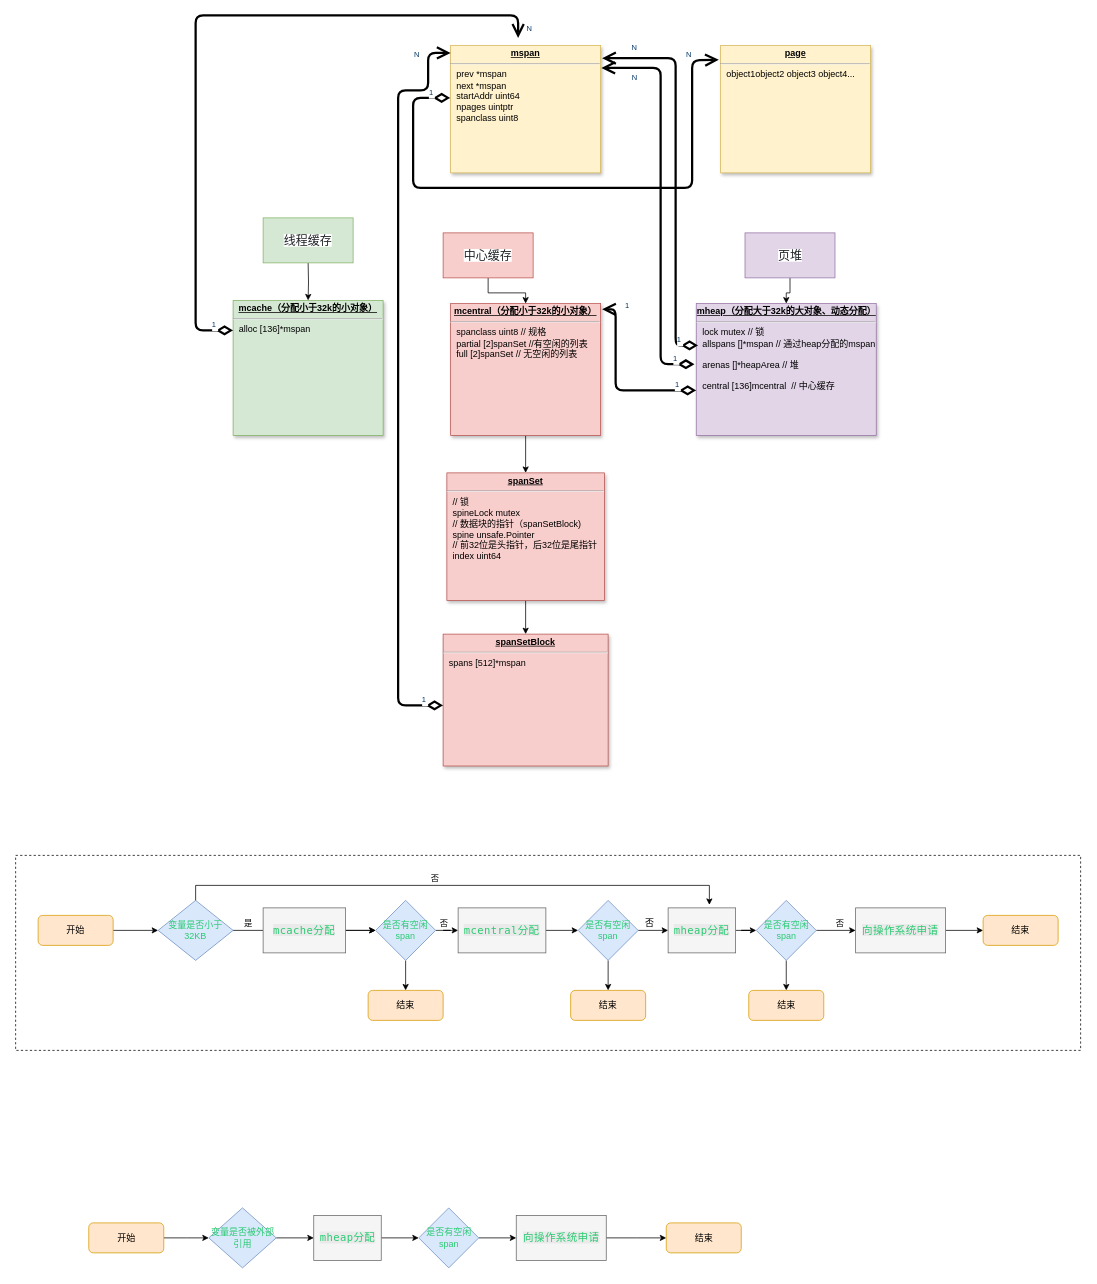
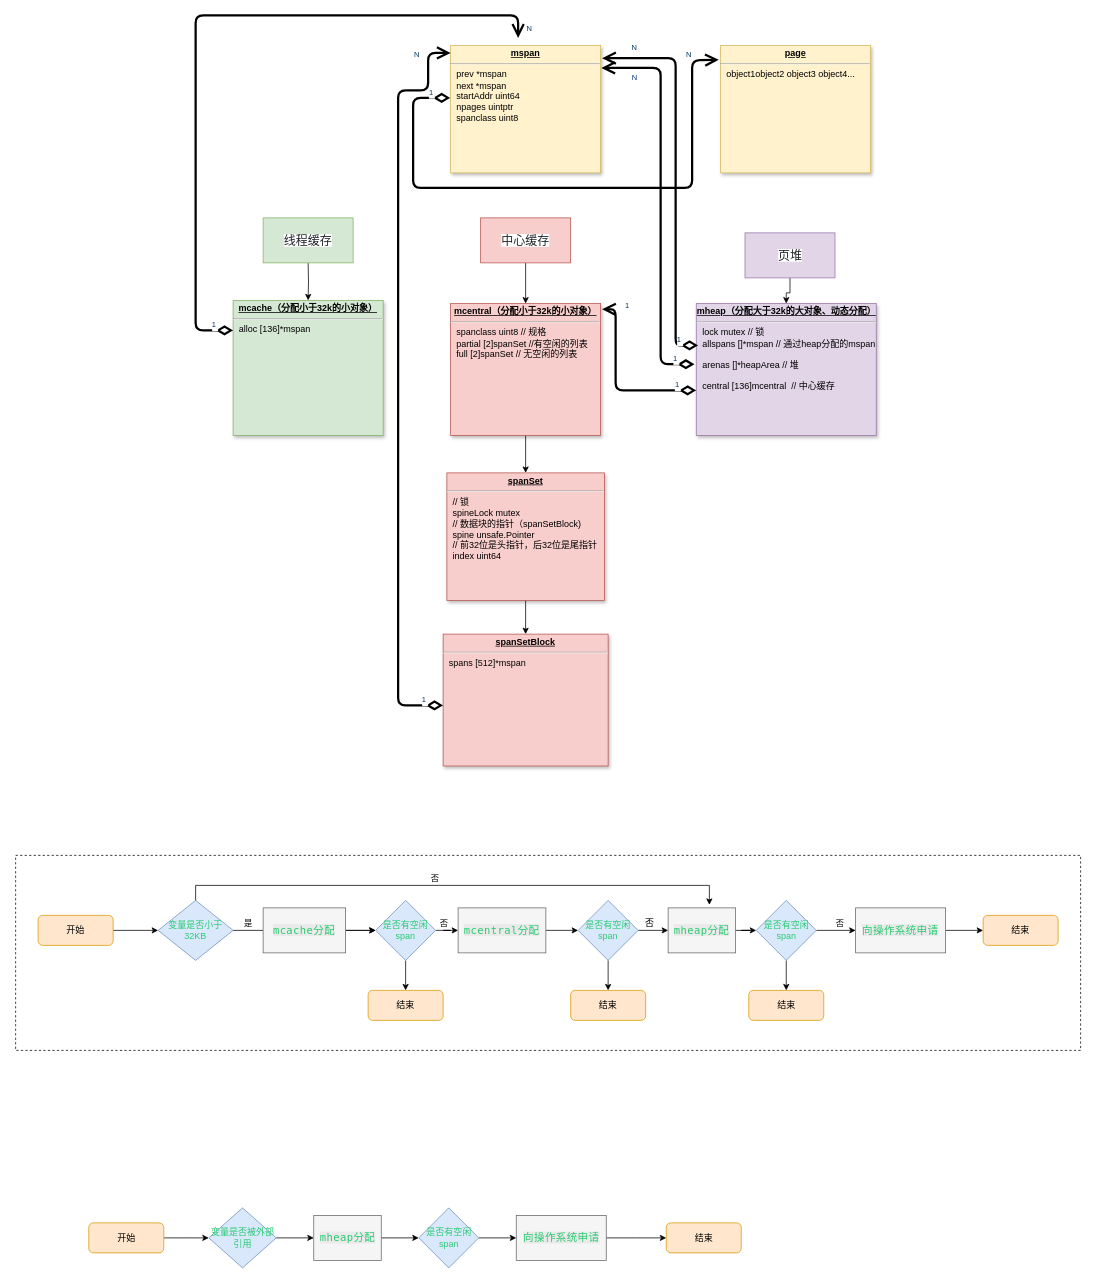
node "中心缓存": moved (488, 255) -> (525, 240)
